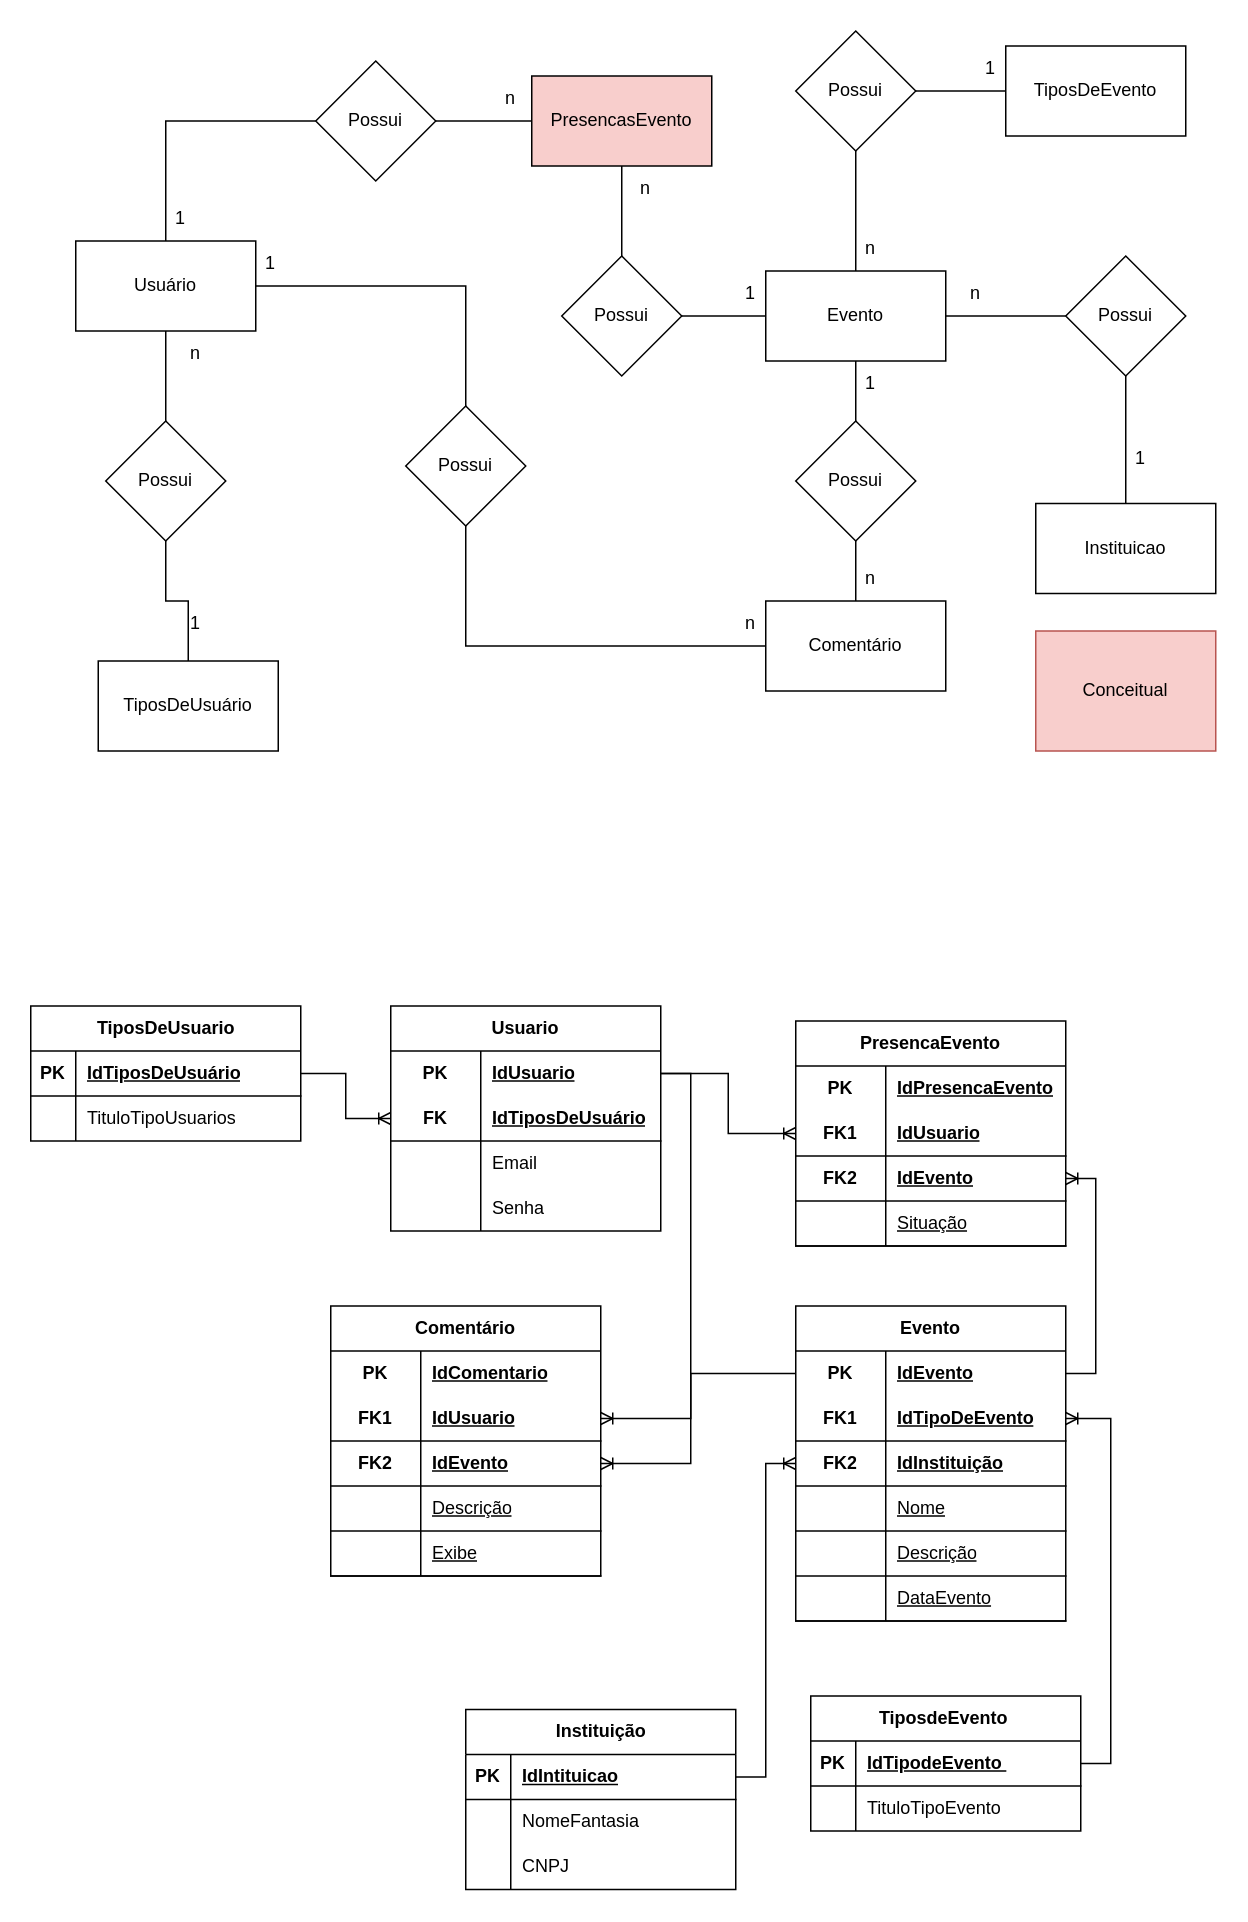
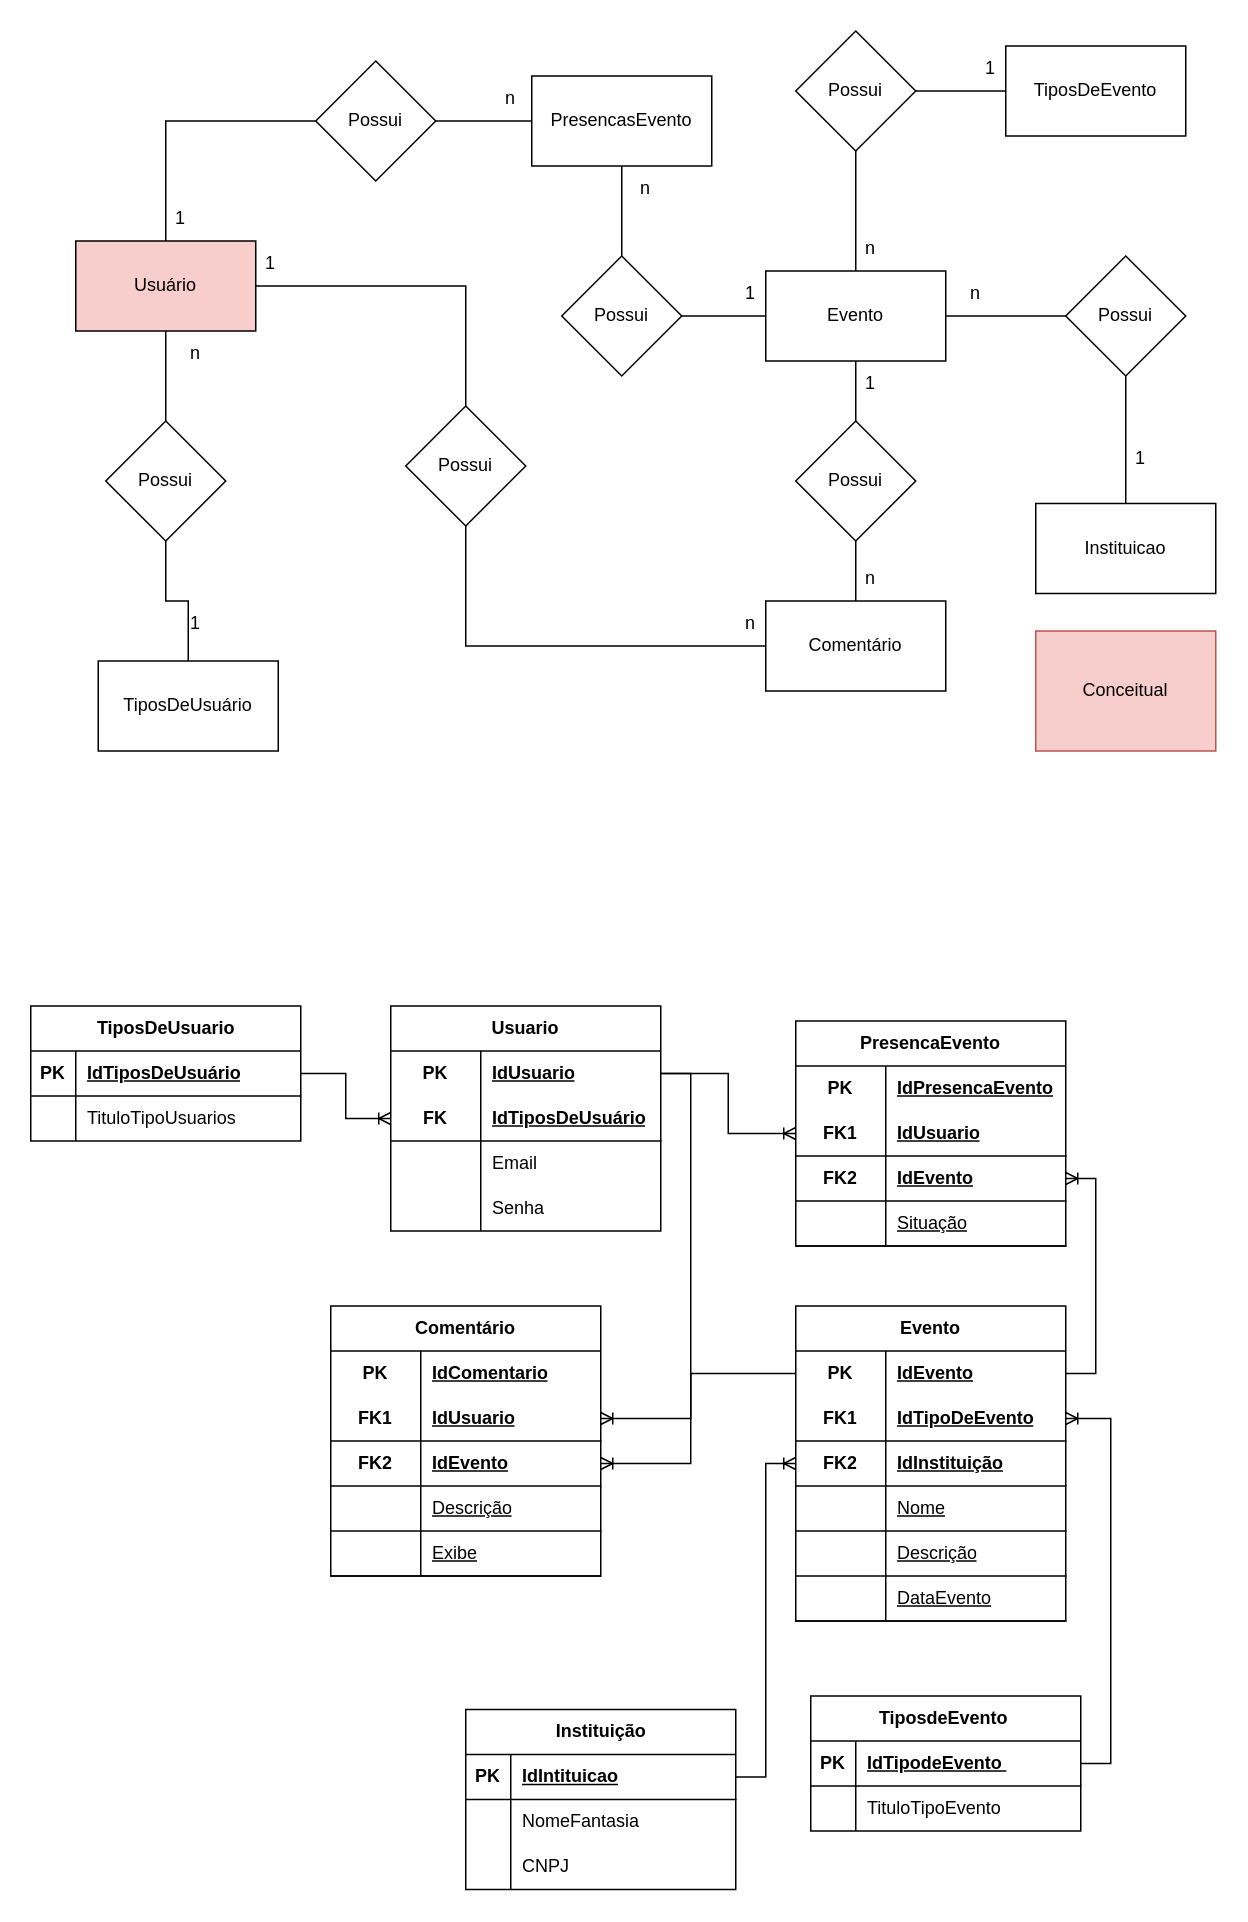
node "PresencasEvento": fillcolor #f8cecc -> #ffffff
node "Usuário": fillcolor #ffffff -> #f8cecc
